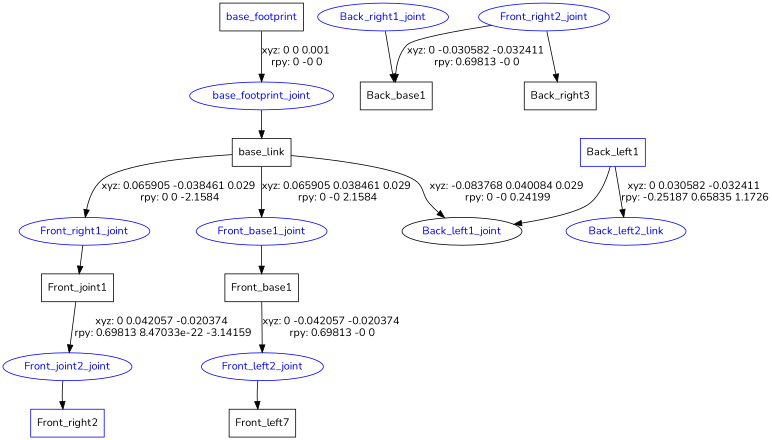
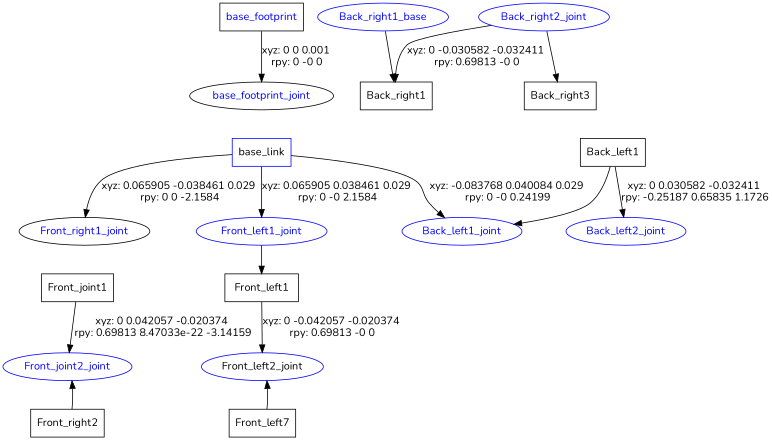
node "Back_right1_joint": label "Back_right1_joint" -> "Back_right1_base"
node "Front_right2_joint": label "Front_right2_joint" -> "Back_right2_joint"
node "base_footprint_joint": color blue -> black
node "Back_base1": label "Back_base1" -> "Back_right1"
edge "base_footprint_joint" -> "base_link": removed
node "base_link": color black -> blue
node "Back_left1": color blue -> black
node "Front_right1_joint": color blue -> black
node "Front_base1_joint": label "Front_base1_joint" -> "Front_left1_joint"
node "Back_left1_joint": color black -> blue
node "Back_left2_link": label "Back_left2_link" -> "Back_left2_joint"
edge "Front_right1_joint" -> "Front_joint1": removed
node "Front_base1": label "Front_base1" -> "Front_left1"
node "Front_left2_joint": fontcolor blue -> black
edge "Front_joint2_joint" -> "Front_right2": reversed
edge "Front_left2_joint" -> "Front_left7": reversed
node "Front_right2": color blue -> black
